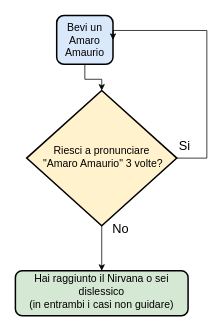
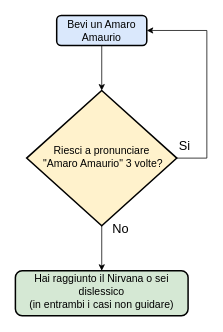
node "Bevi un Amaro Amaurio": size 56x49 -> 90x30
